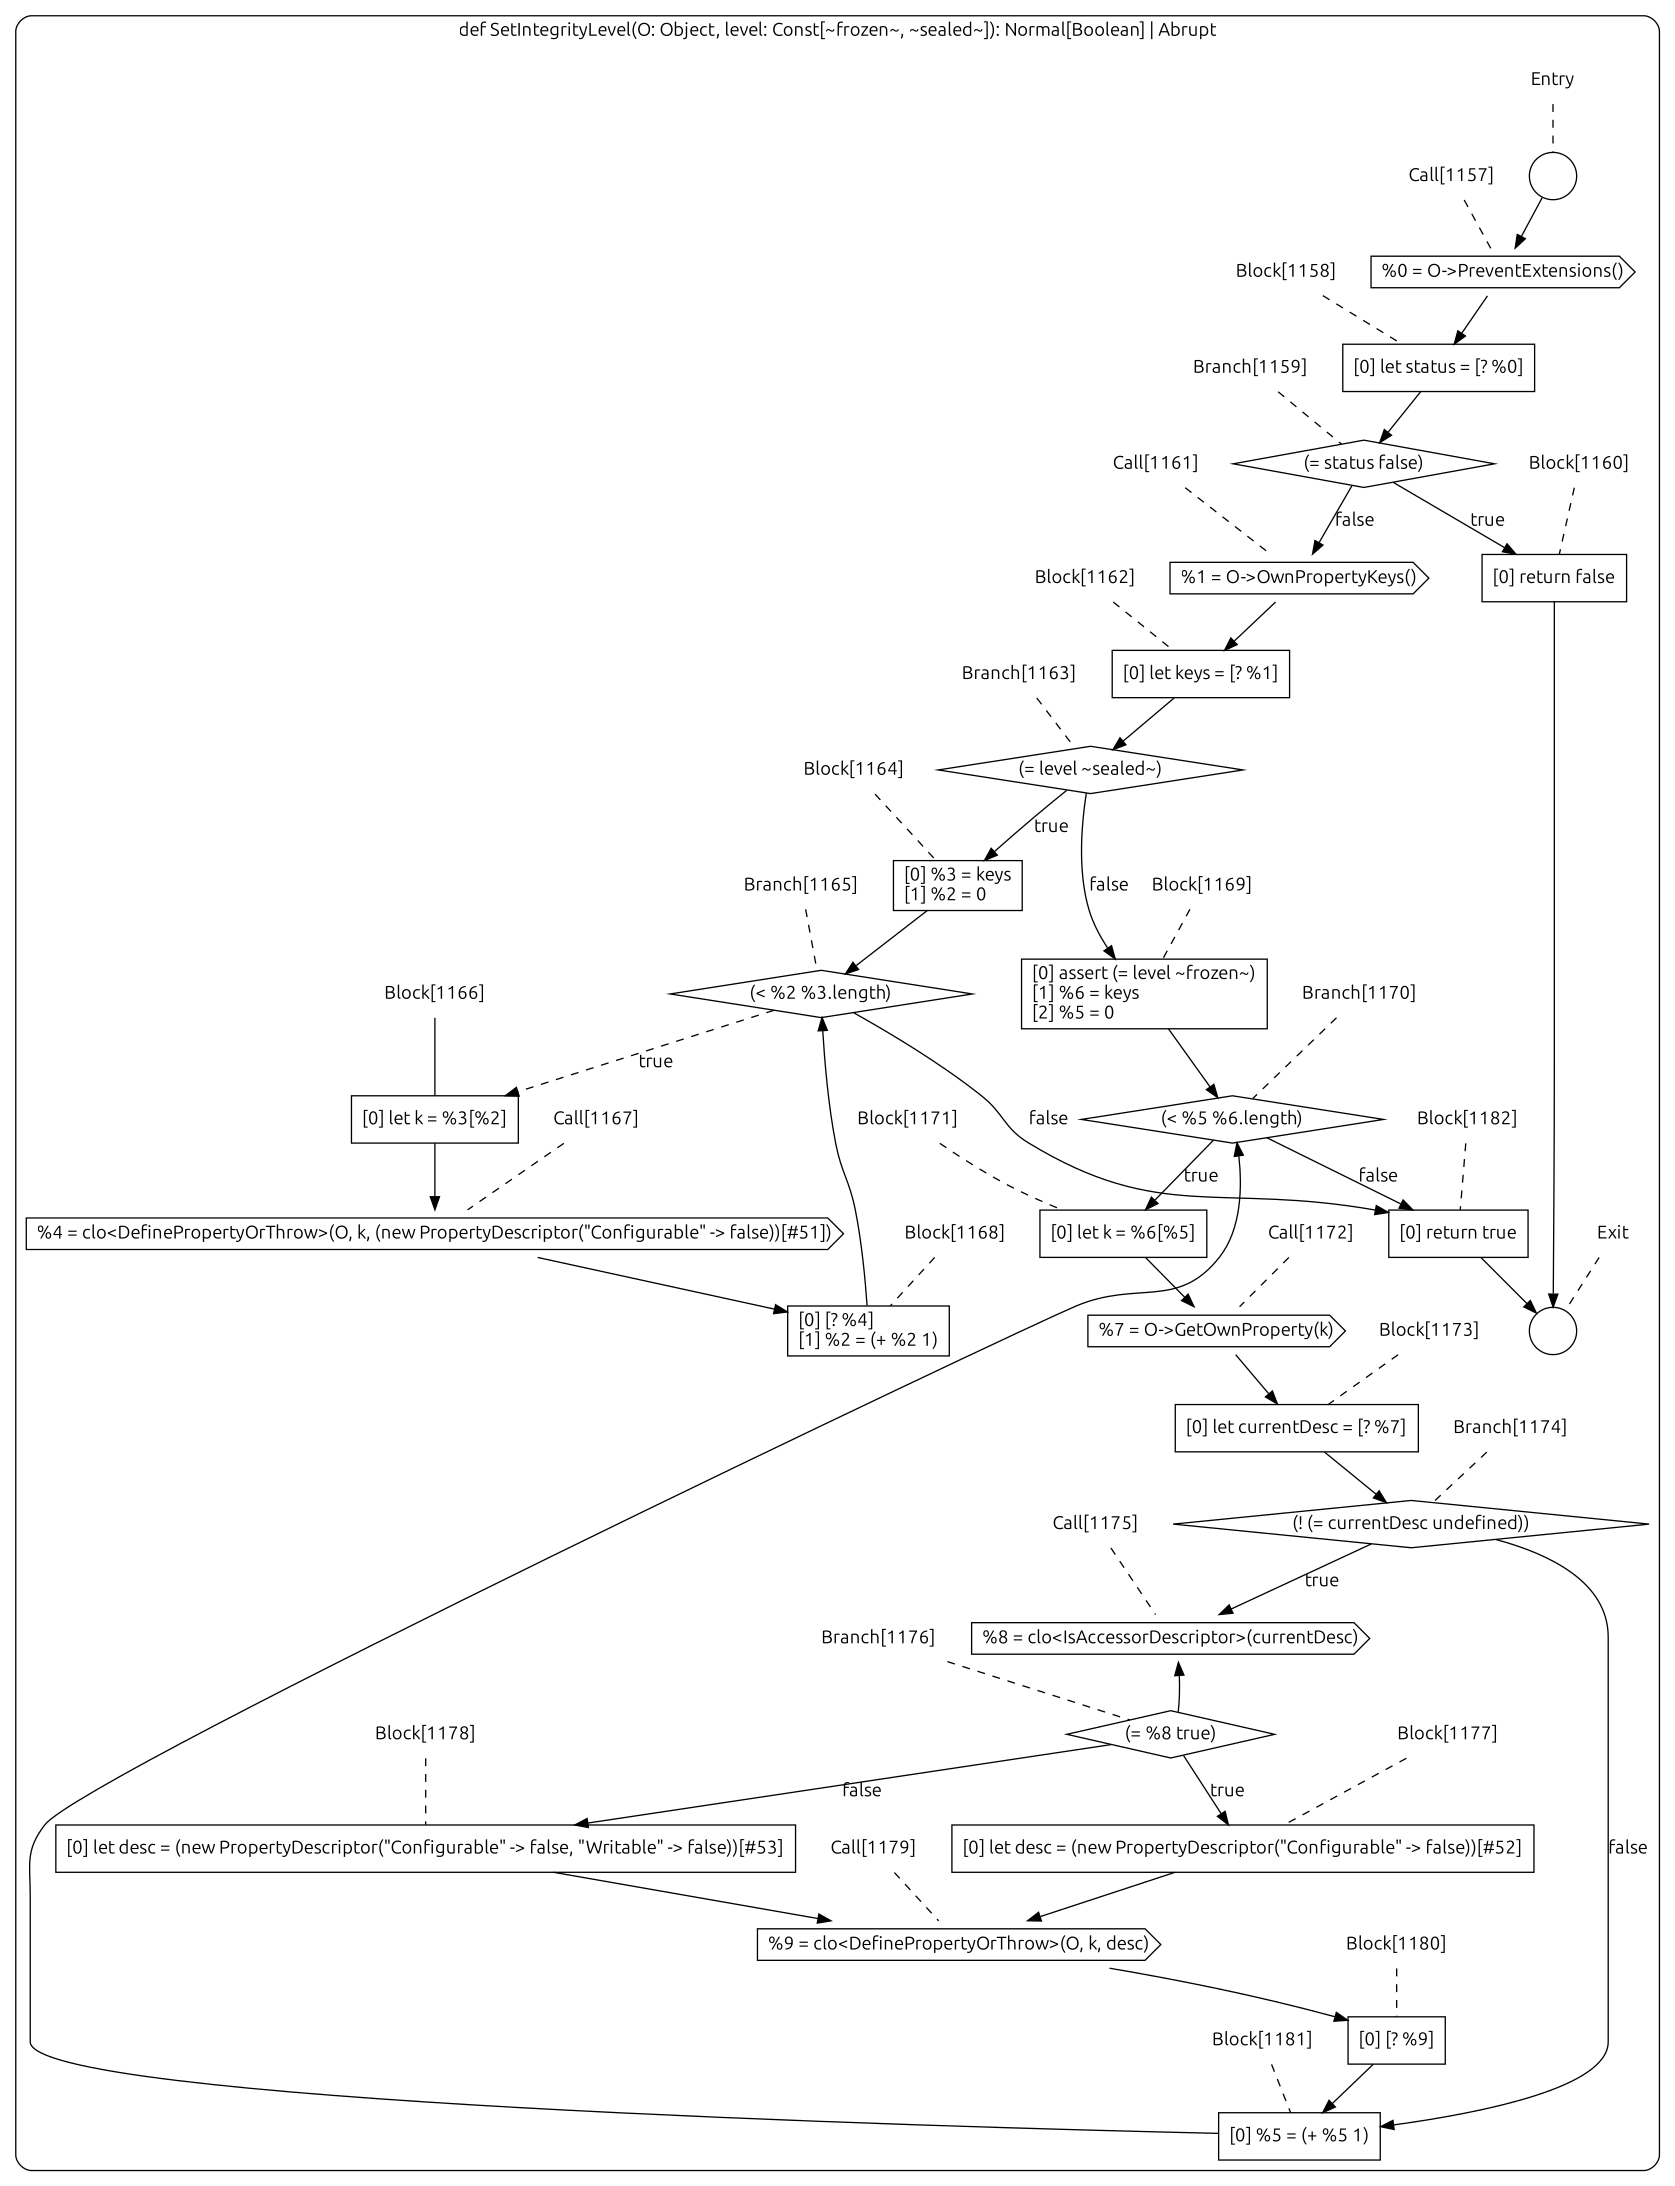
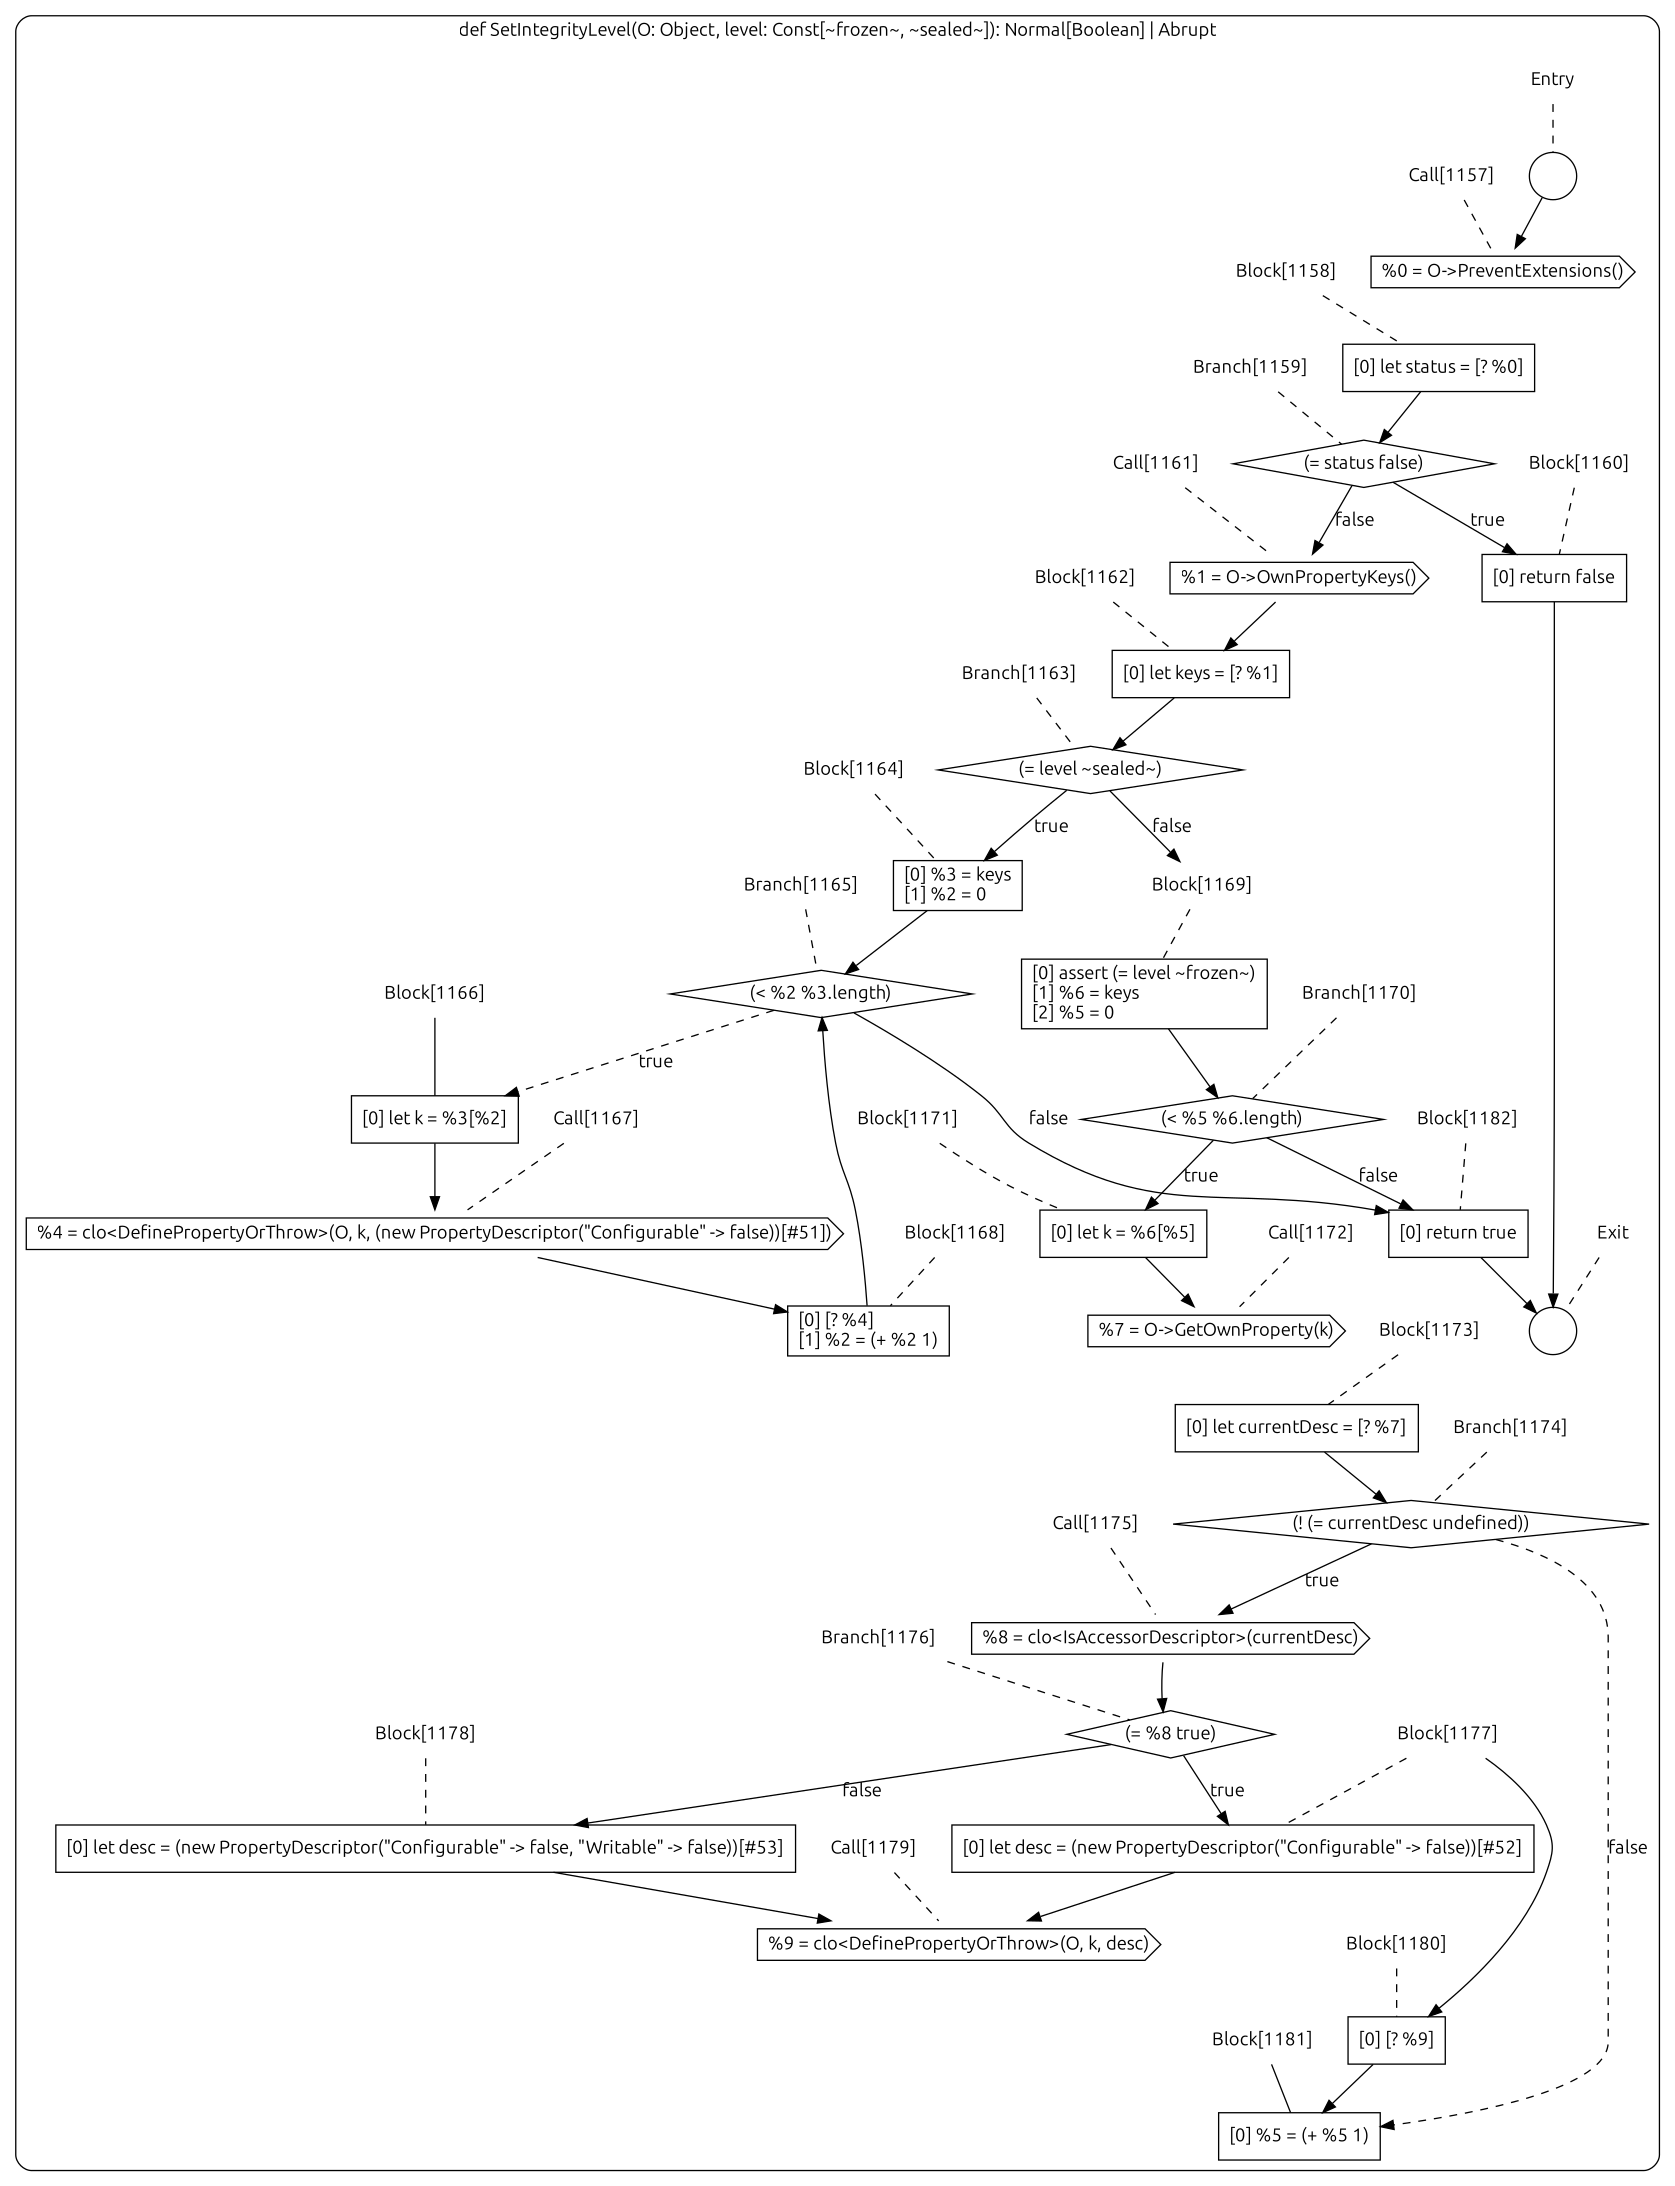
edge "%0 = O->PreventExtensions()" -> "[0] let status = [? %0]": removed
edge "(= level ~sealed~)" -> "[0] assert (= level ~frozen~)": now "(= level ~sealed~)" -> "Block[1169]"
edge "%7 = O->GetOwnProperty(k)" -> "[0] let currentDesc = [? %7]": removed
edge "(= %8 true)" -> "%8 = clo<IsAccessorDescriptor>(currentDesc)": reversed
edge "[0] %5 = (+ %5 1)" -> "(< %5 %6.length)": removed
edge "(! (= currentDesc undefined))" -> "[0] %5 = (+ %5 1)": style solid -> dashed
edge "%9 = clo<DefinePropertyOrThrow>(O, k, desc)" -> "[0] [? %9]": now "Block[1177]" -> "[0] [? %9]"
edge "Block[1181]" -- "[0] %5 = (+ %5 1)": style dashed -> solid
